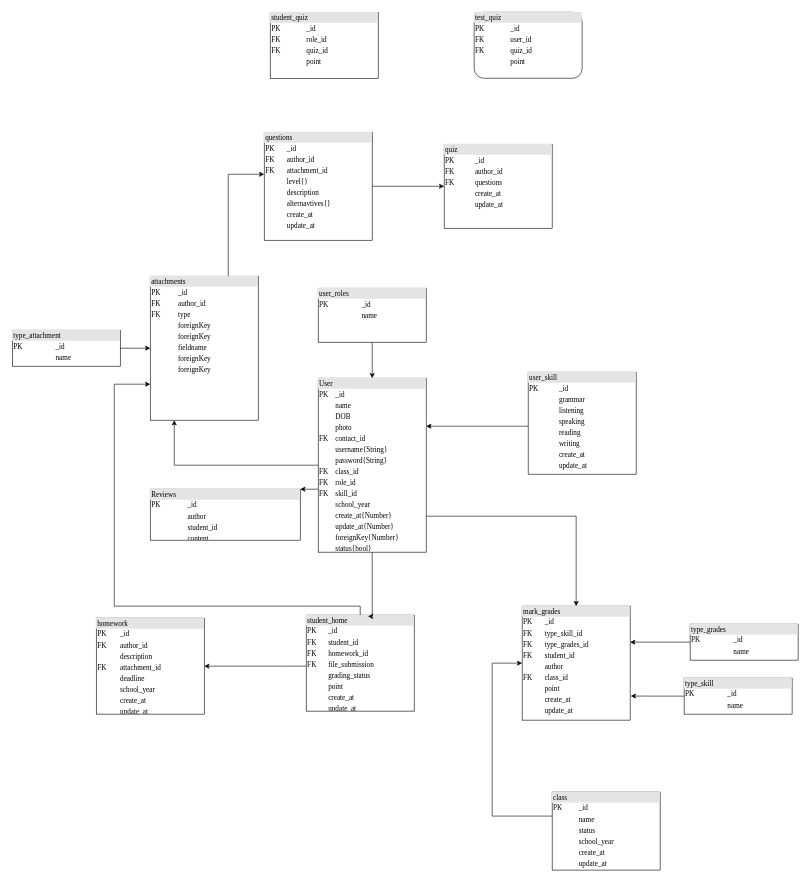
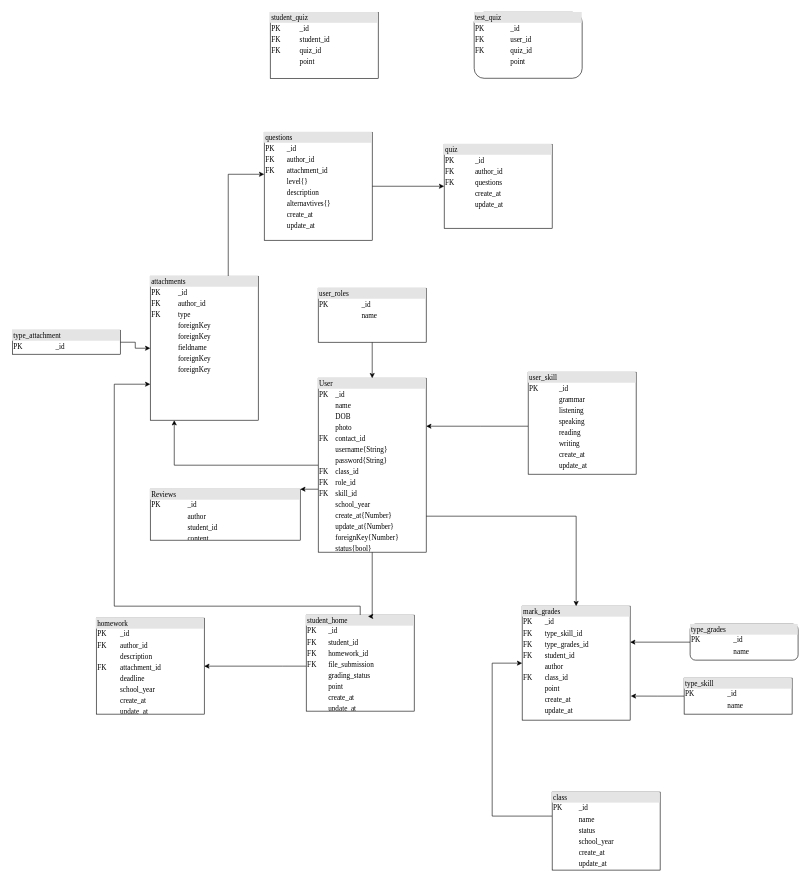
node "student_quiz PK _id FK role_id FK quiz_id point": label "student_quiz PK _id FK role_id FK quiz_id point" -> "student_quiz PK _id FK student_id FK quiz_id point"
node "type_attachment PK _id name": size 108x36 -> 108x24
node "type_grades PK _id name": shape rectangle -> rounded rectangle
